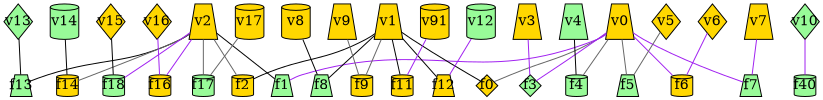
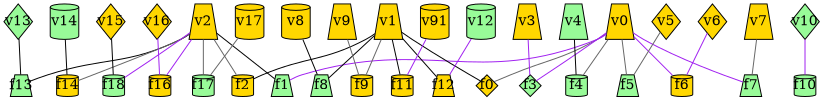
edge "v7" -- "f7": color purple -> gray40
node "f40": label "f40" -> "f10"
